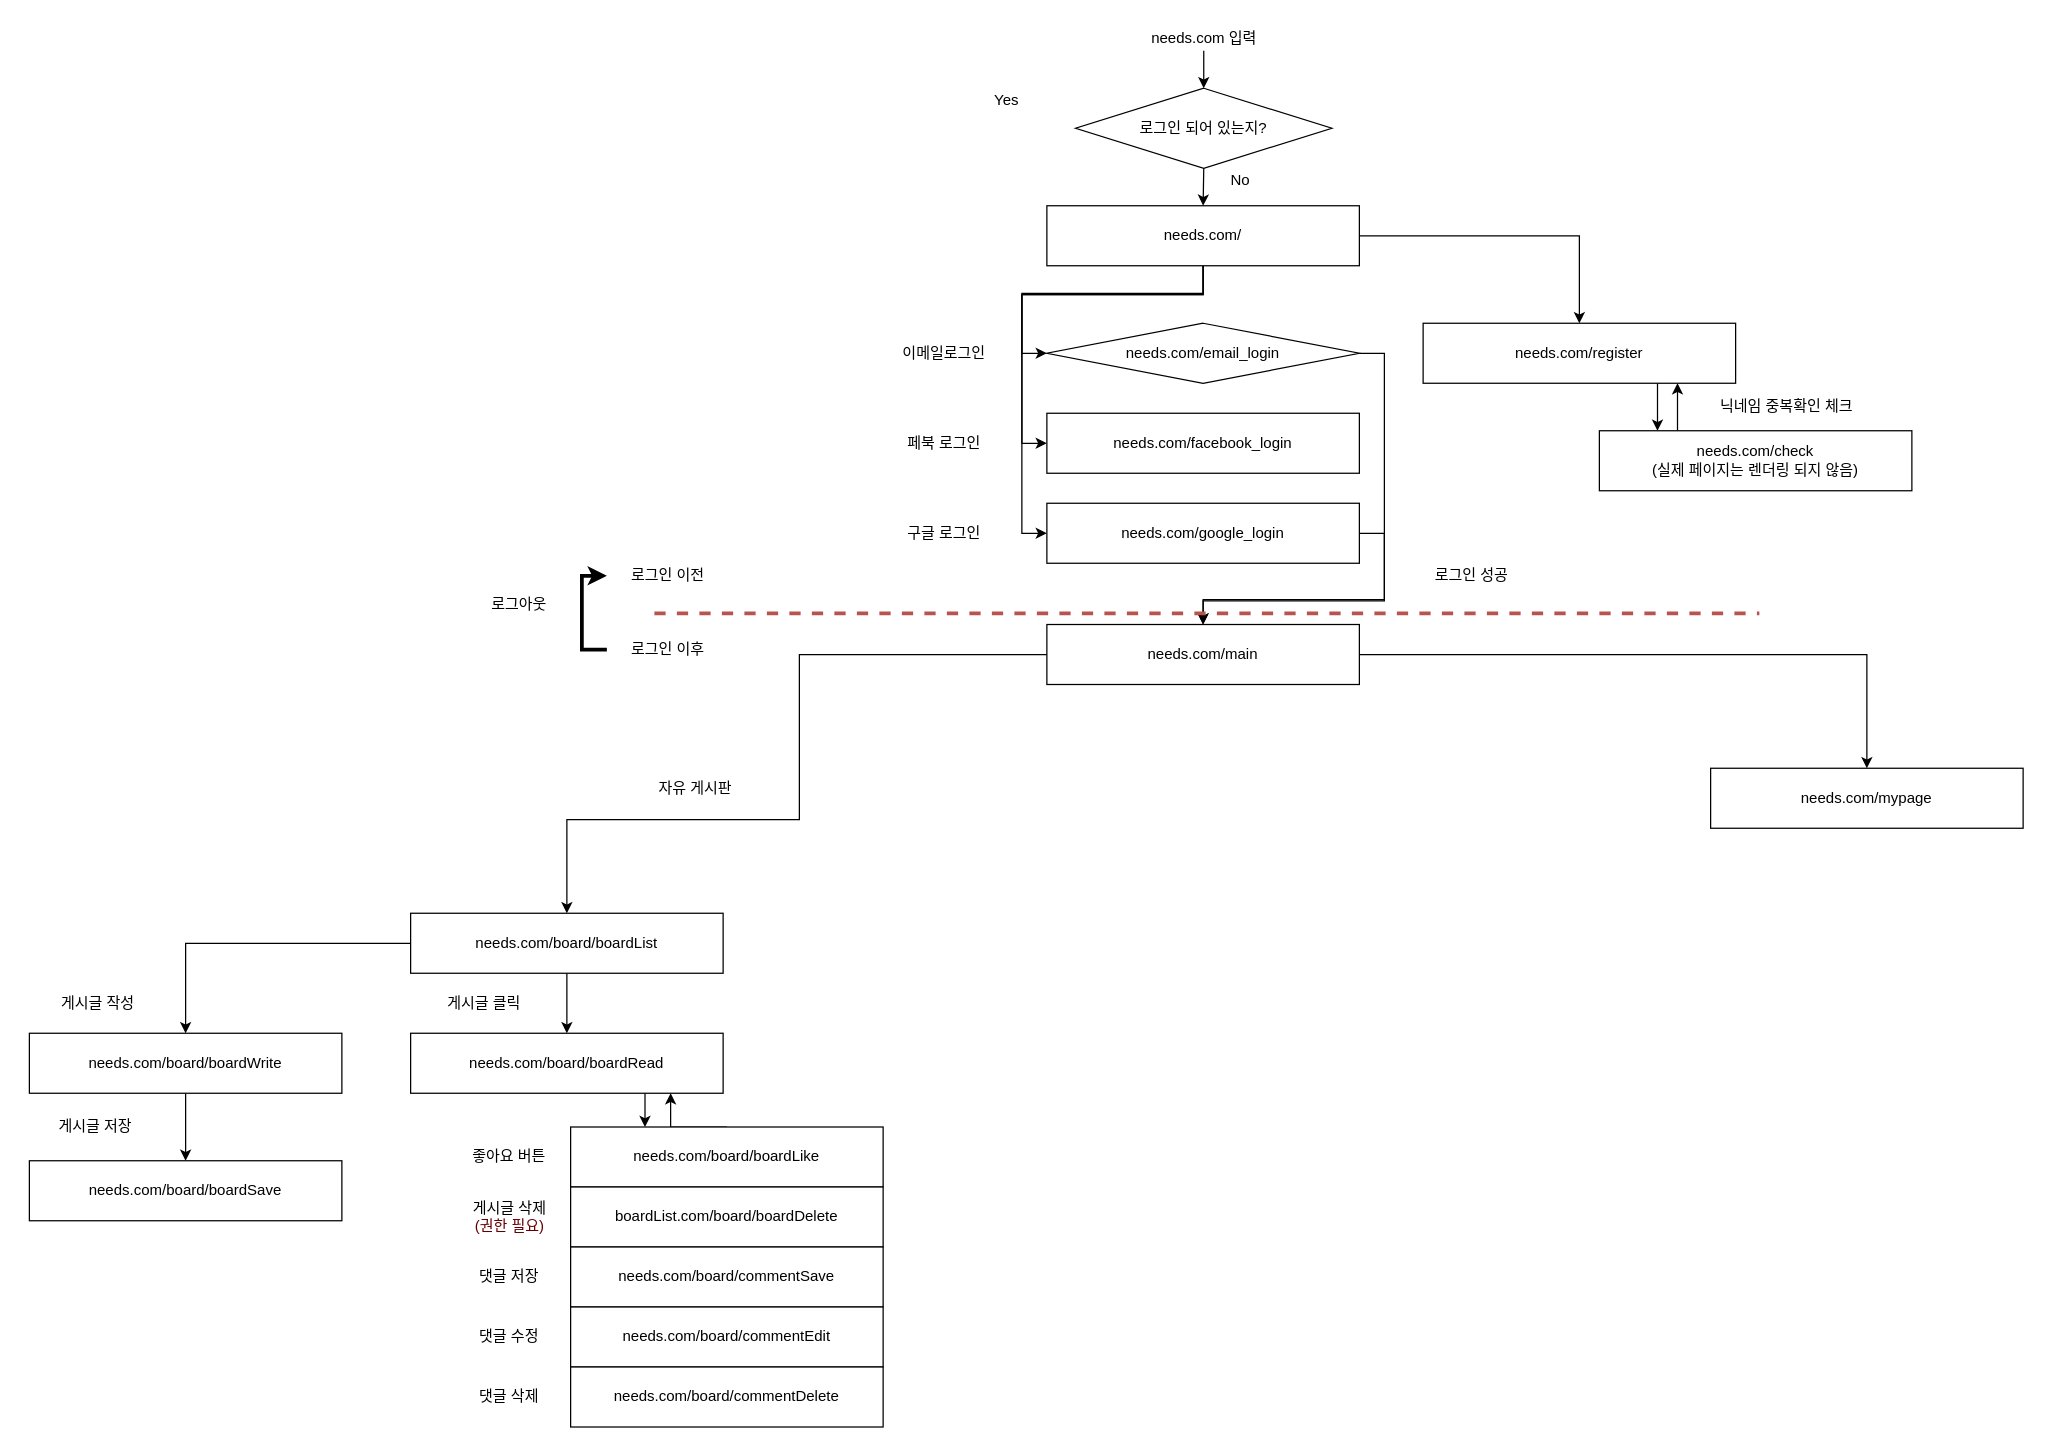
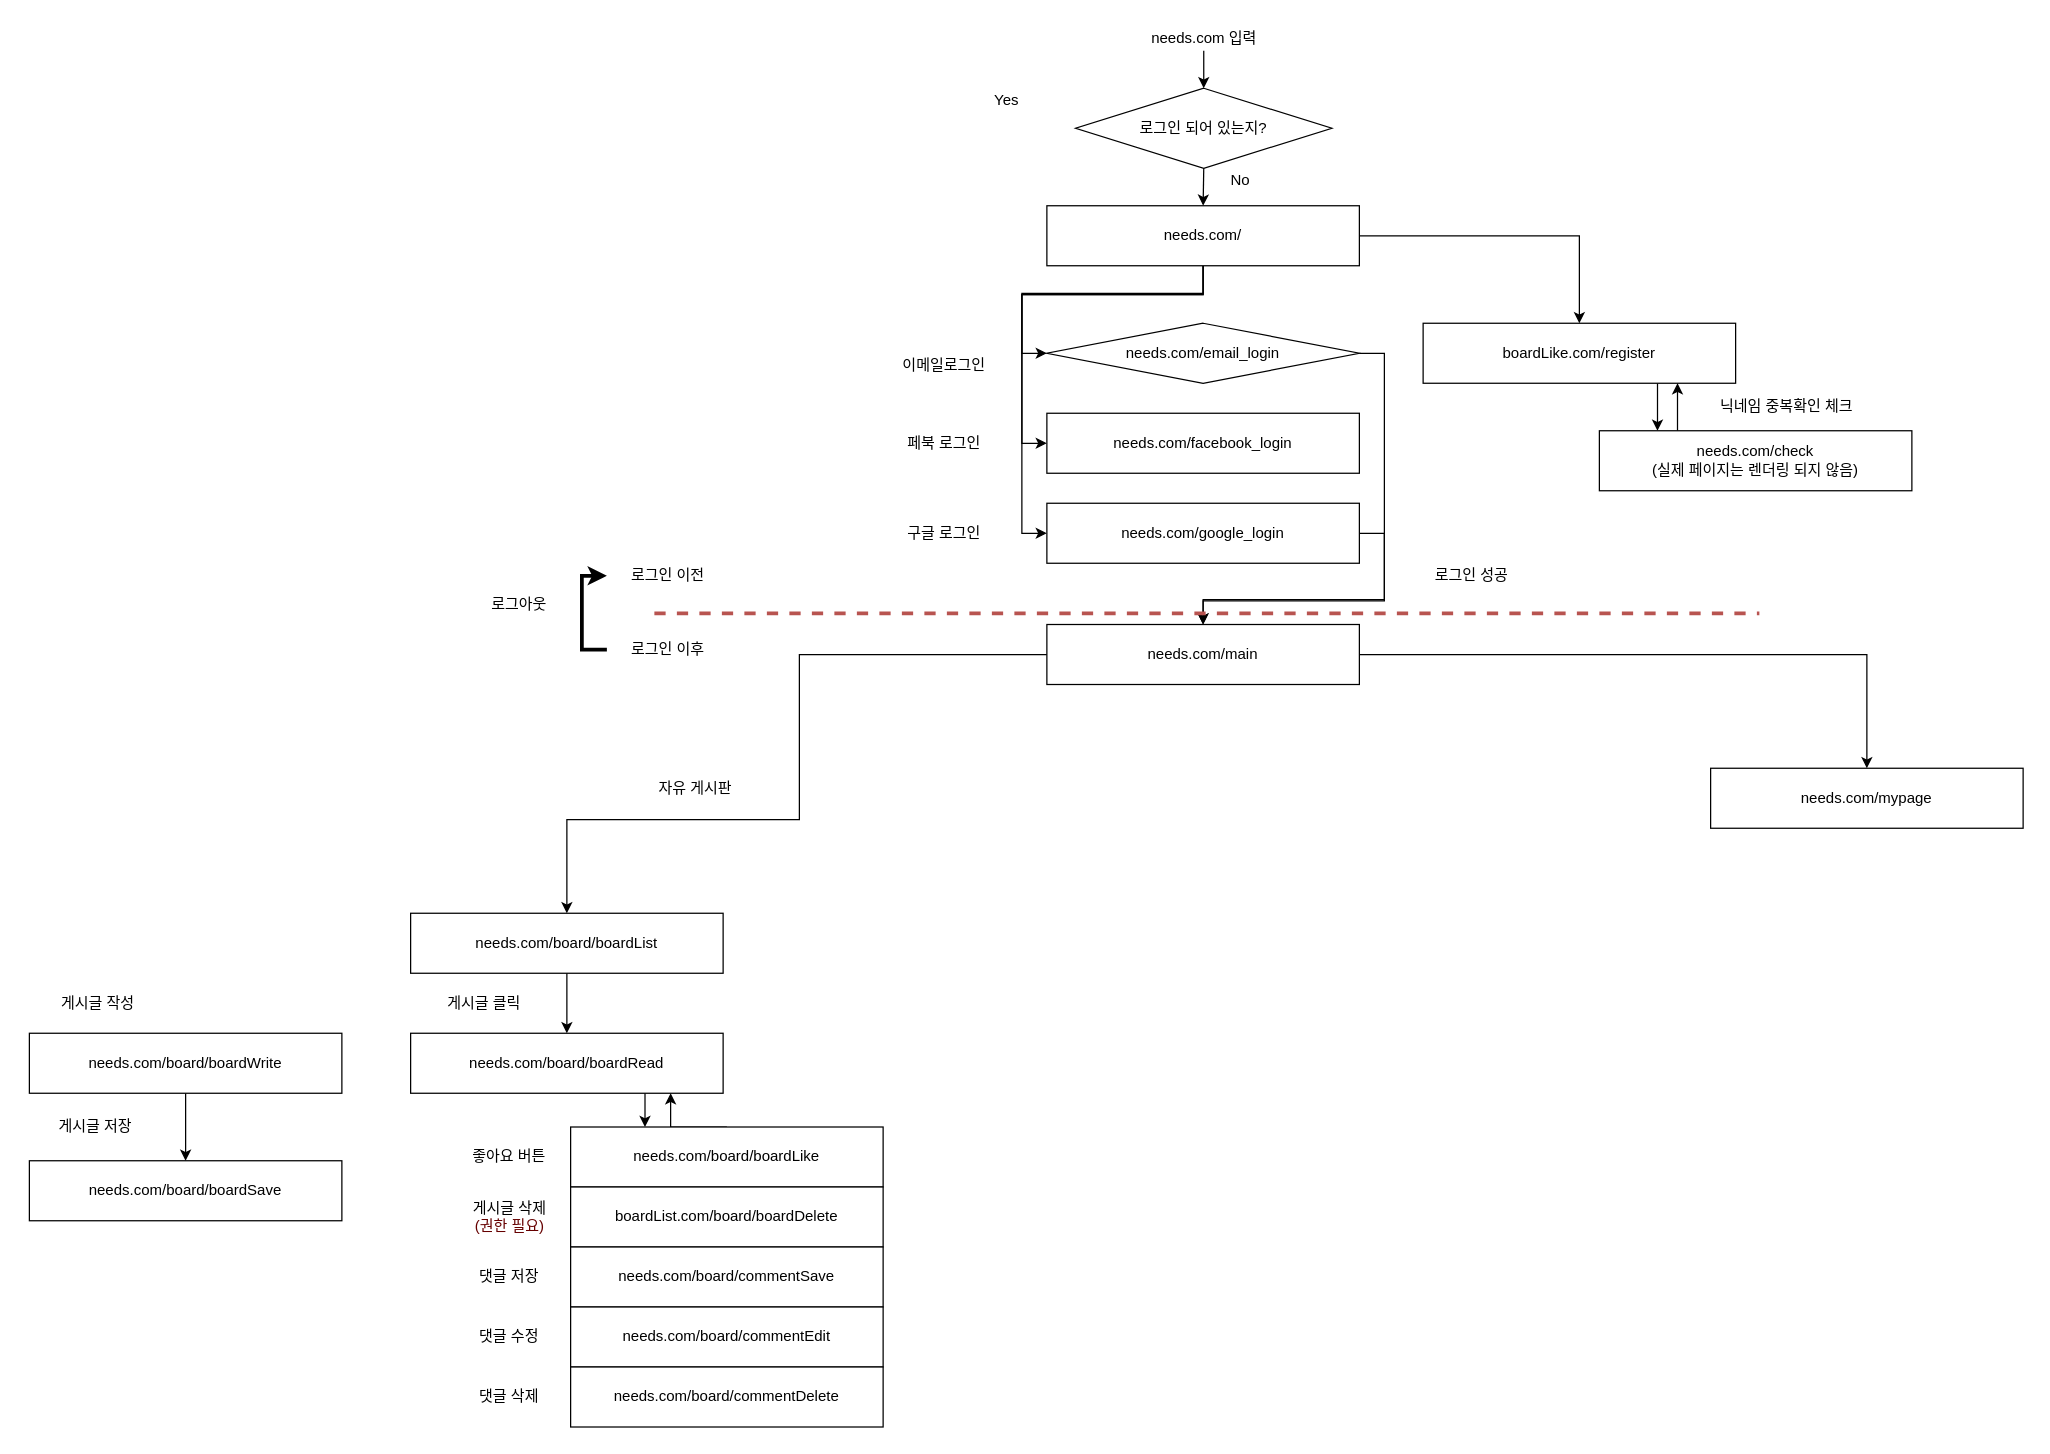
node "이메일로그인": moved (944, 353) -> (944, 366)
node "needs.com/register": label "needs.com/register" -> "boardLike.com/register"
edge "needs.com/board/boardList" -> "needs.com/board/boardWrite": removed
